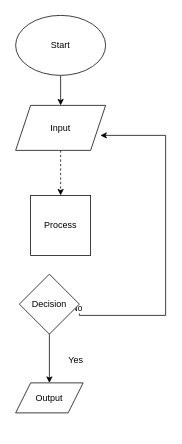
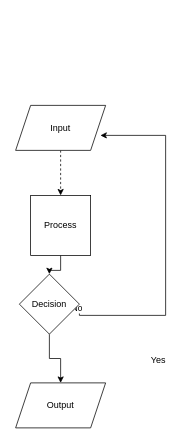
node "Start": removed
edge "Start" -> "Input": removed
edge "Process" -> "Decision": added
node "Yes": moved (75, 360) -> (158, 360)
node "Output": size 68x30 -> 90x45
